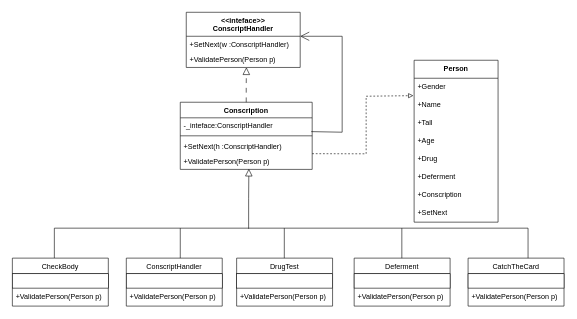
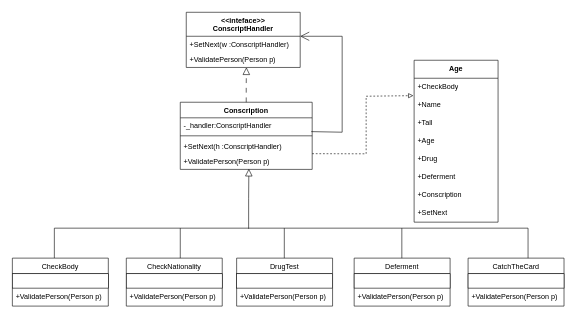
node "Person": label "Person" -> "Age"
node "+Gender": label "+Gender" -> "+CheckBody"
node "-_inteface:ConscriptHandler": label "-_inteface:ConscriptHandler" -> "-_handler:ConscriptHandler"
node "ConscriptHandler": label "ConscriptHandler" -> "CheckNationality"
